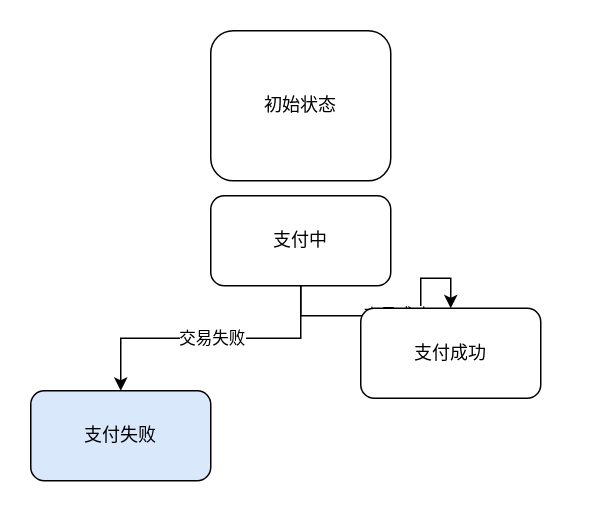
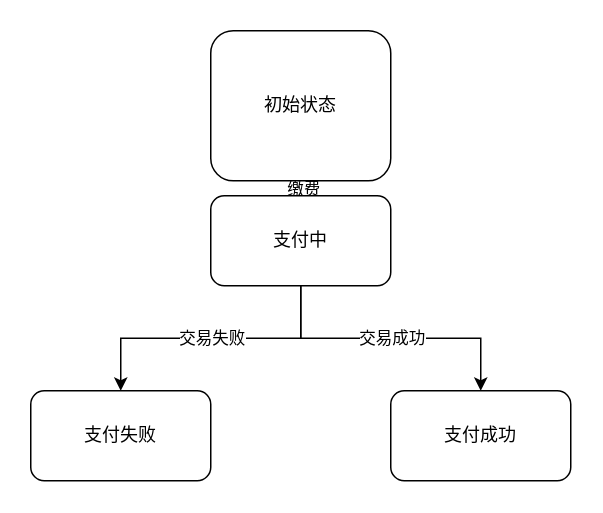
edge "初始状态" -> "支付中": added, label "缴费"
node "支付成功": moved (451, 353) -> (481, 436)
node "支付失败": fillcolor #dae8fc -> #ffffff
